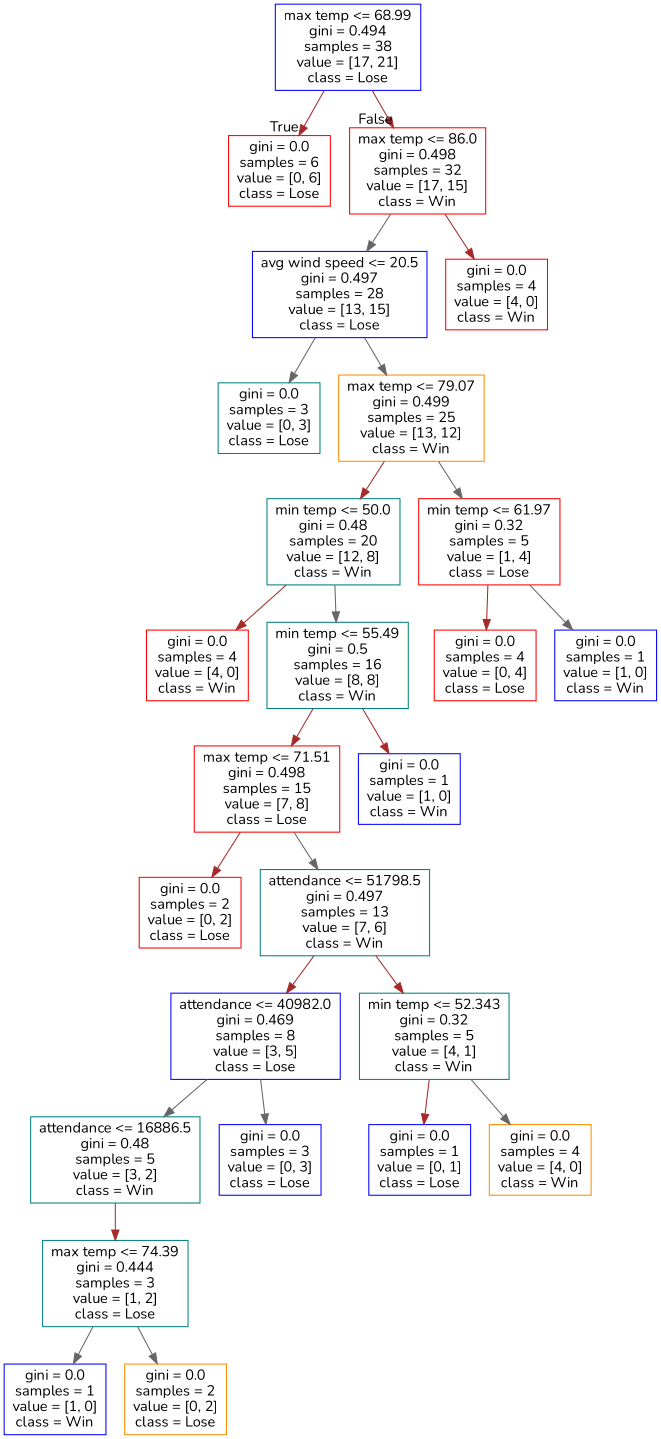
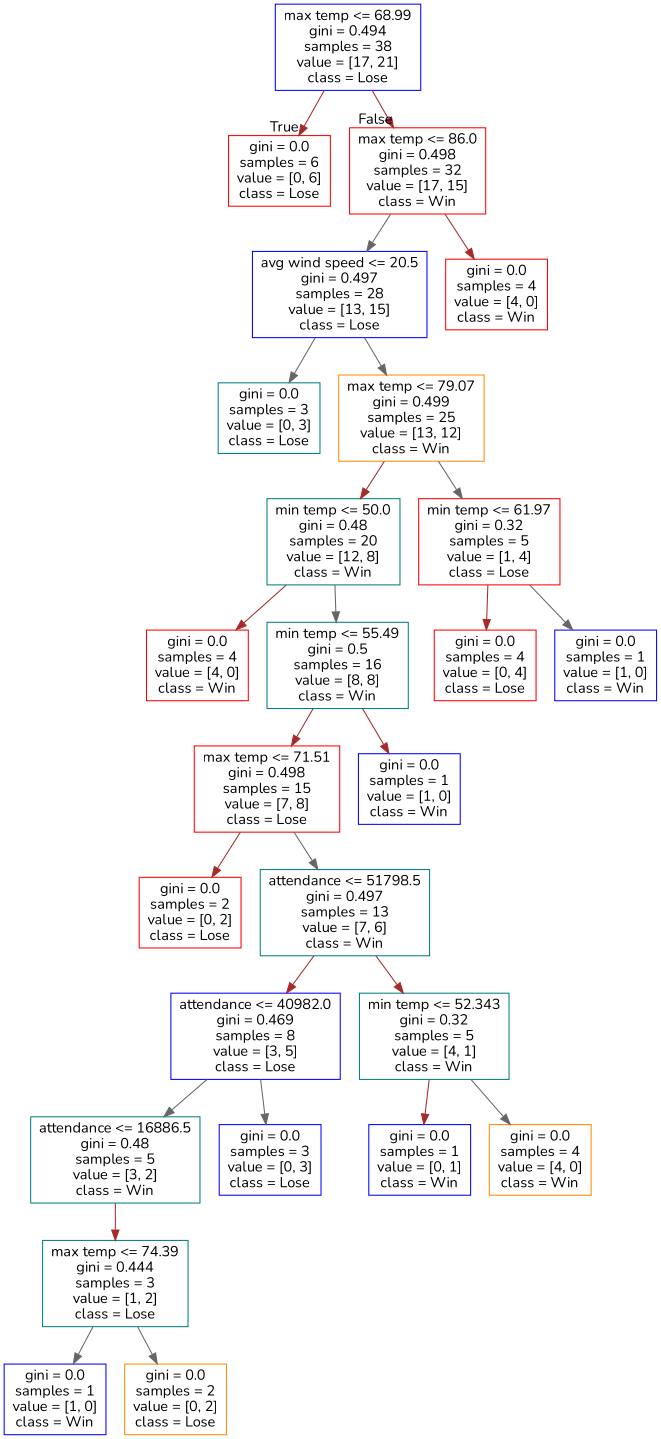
node "gini = 0.0 samples = 1 value = [0, 1] class = Lose": label "gini = 0.0 samples = 1 value = [0, 1] class = Lose" -> "gini = 0.0 samples = 1 value = [0, 1] class = Win"
